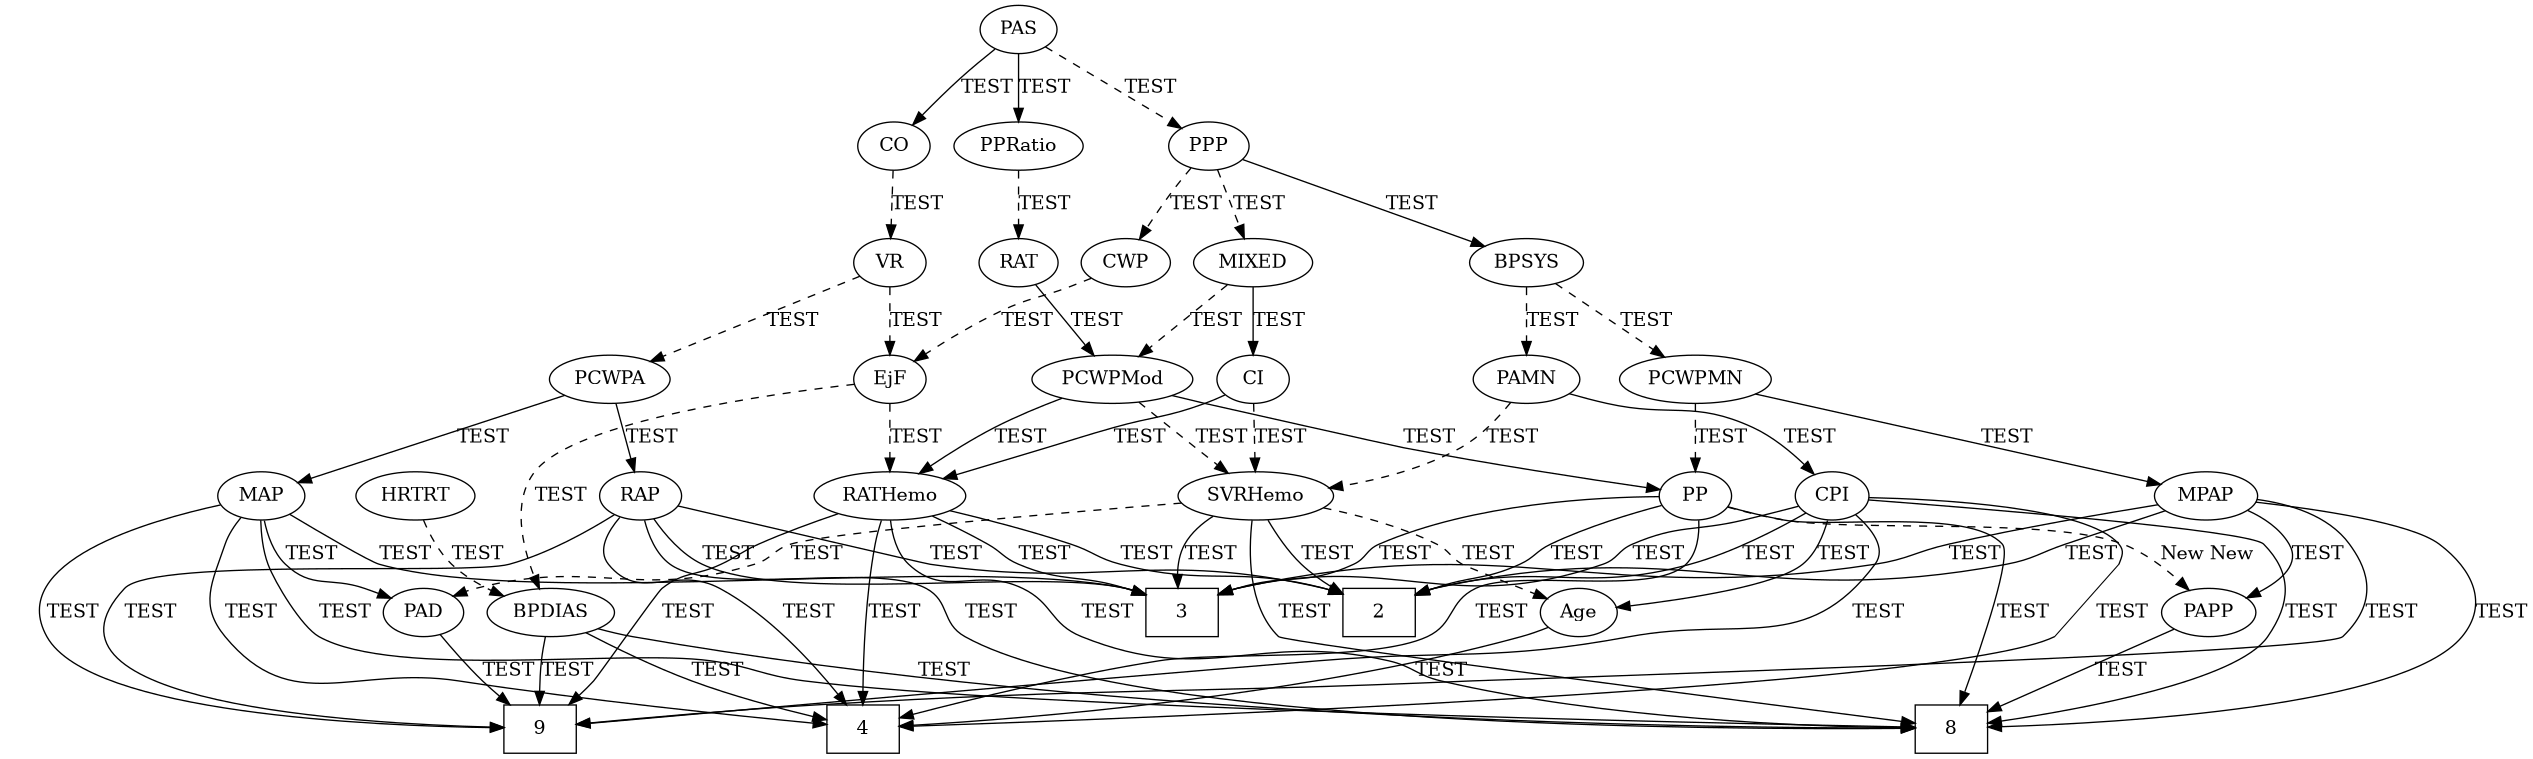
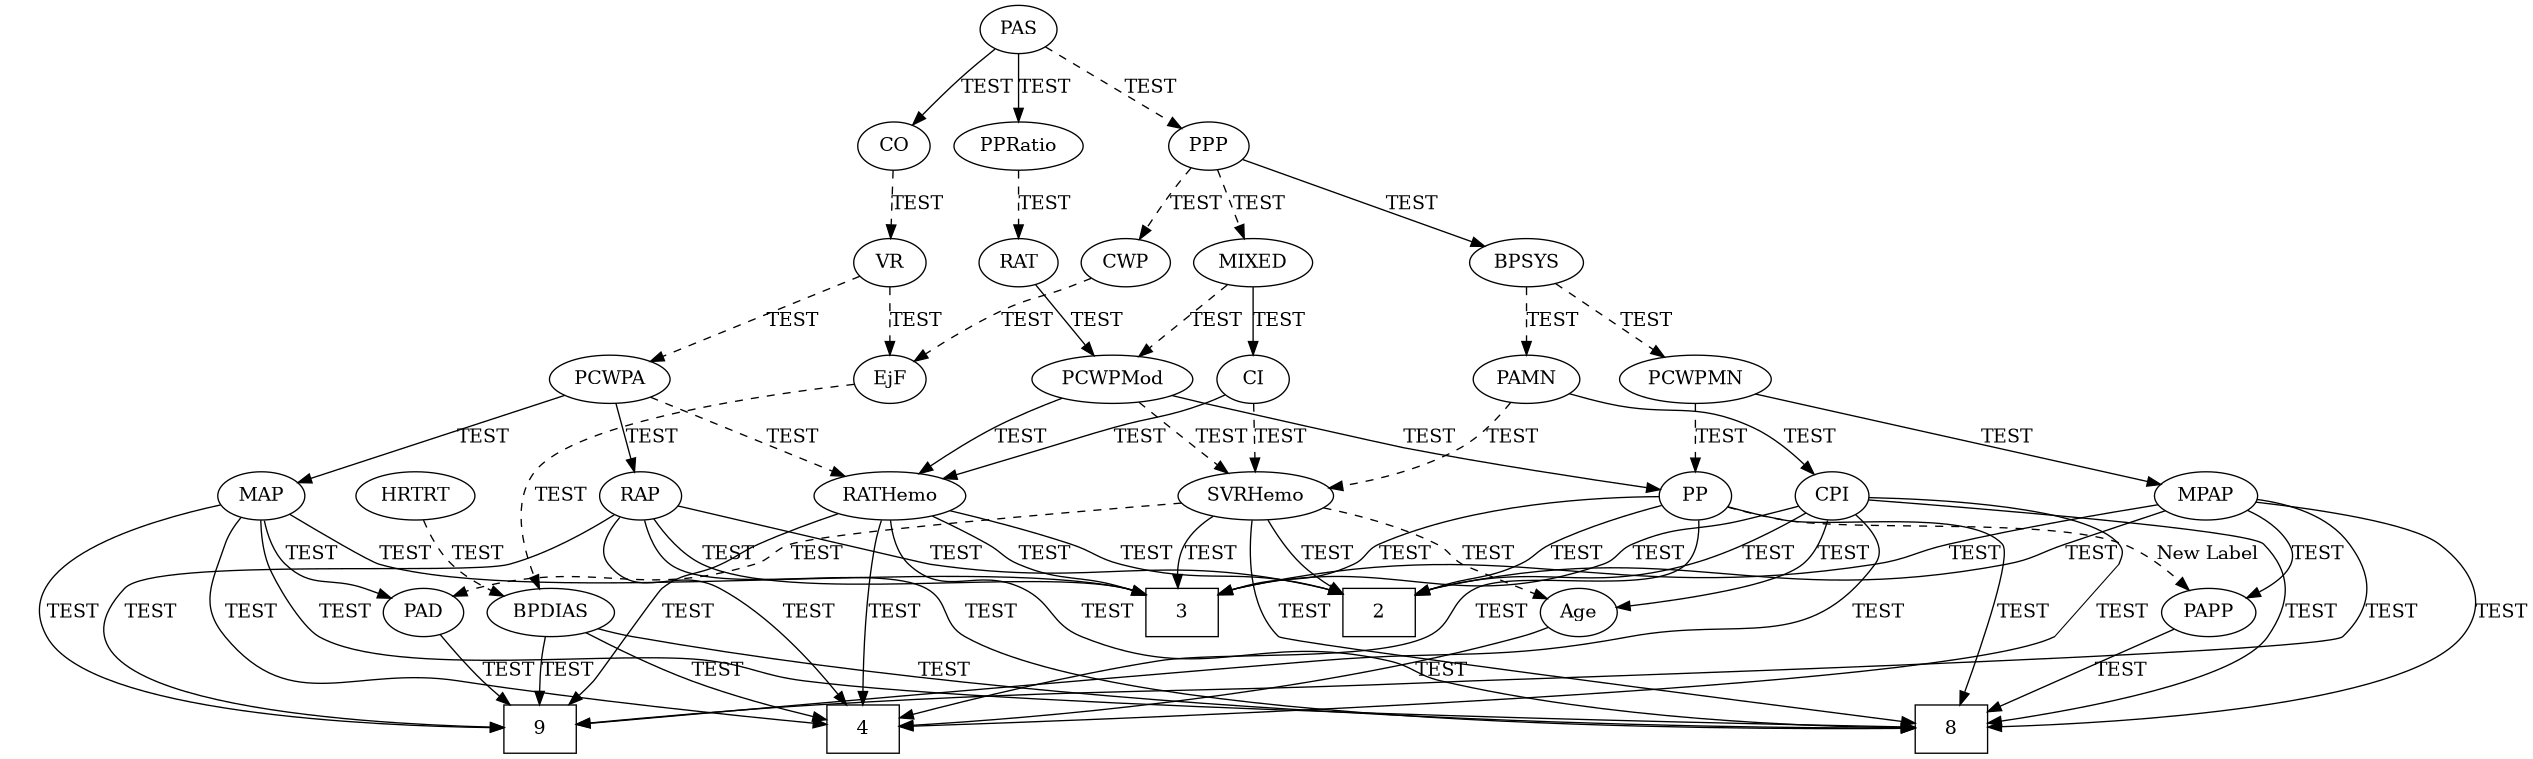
edge "EjF" -> "RATHemo": now "PCWPA" -> "RATHemo"
edge "PP" -> "PAPP": label "New New" -> "New Label"
